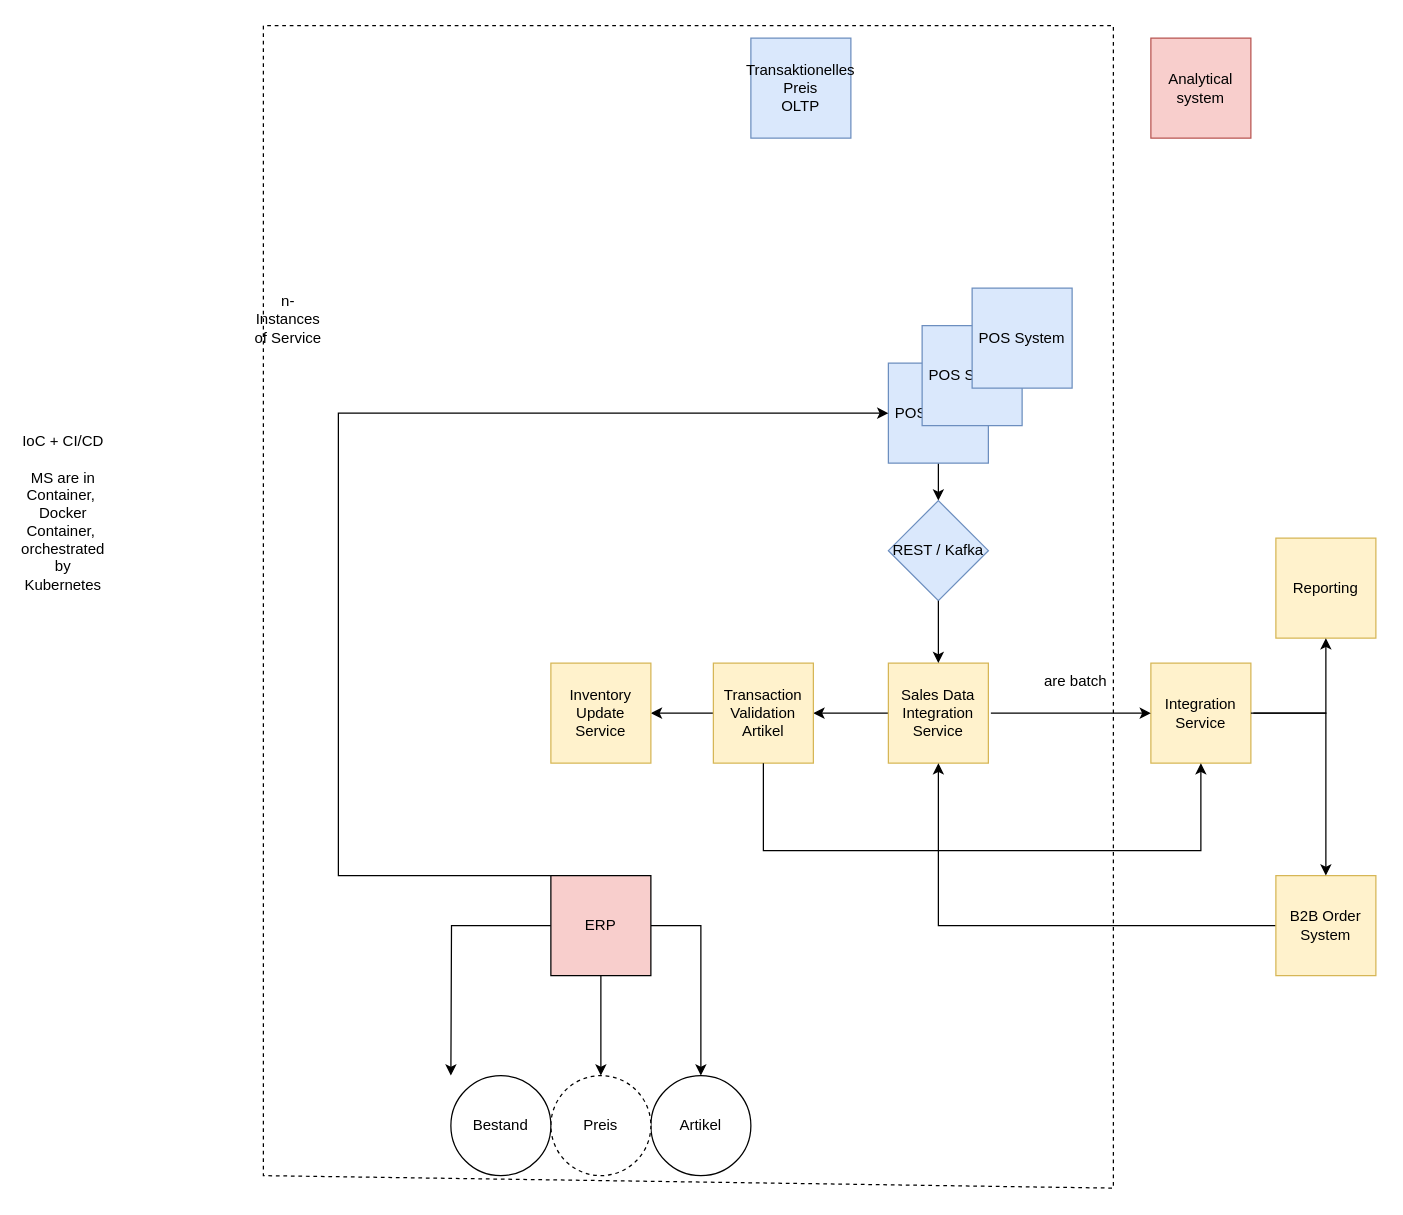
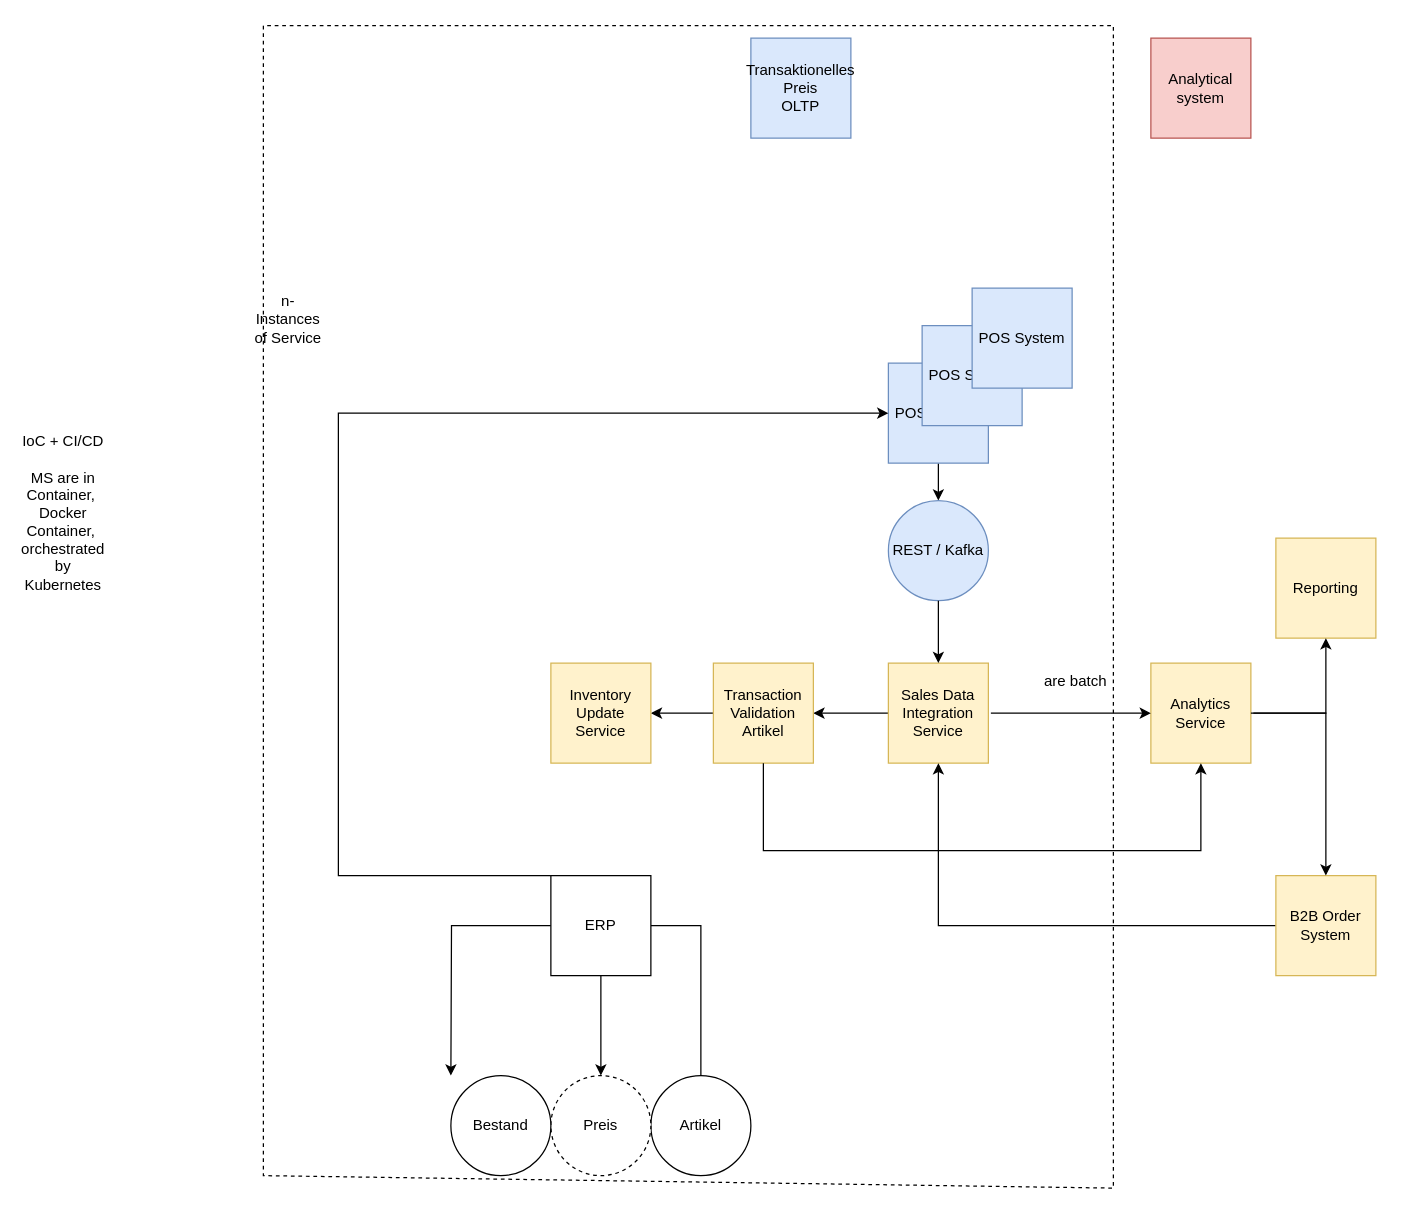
node "REST / Kafka": shape diamond -> ellipse
node "Integration Service": label "Integration Service" -> "Analytics Service"
node "ERP": fillcolor #f8cecc -> #ffffff
edge "ERP" -> "Artikel": arrowhead classic -> none
